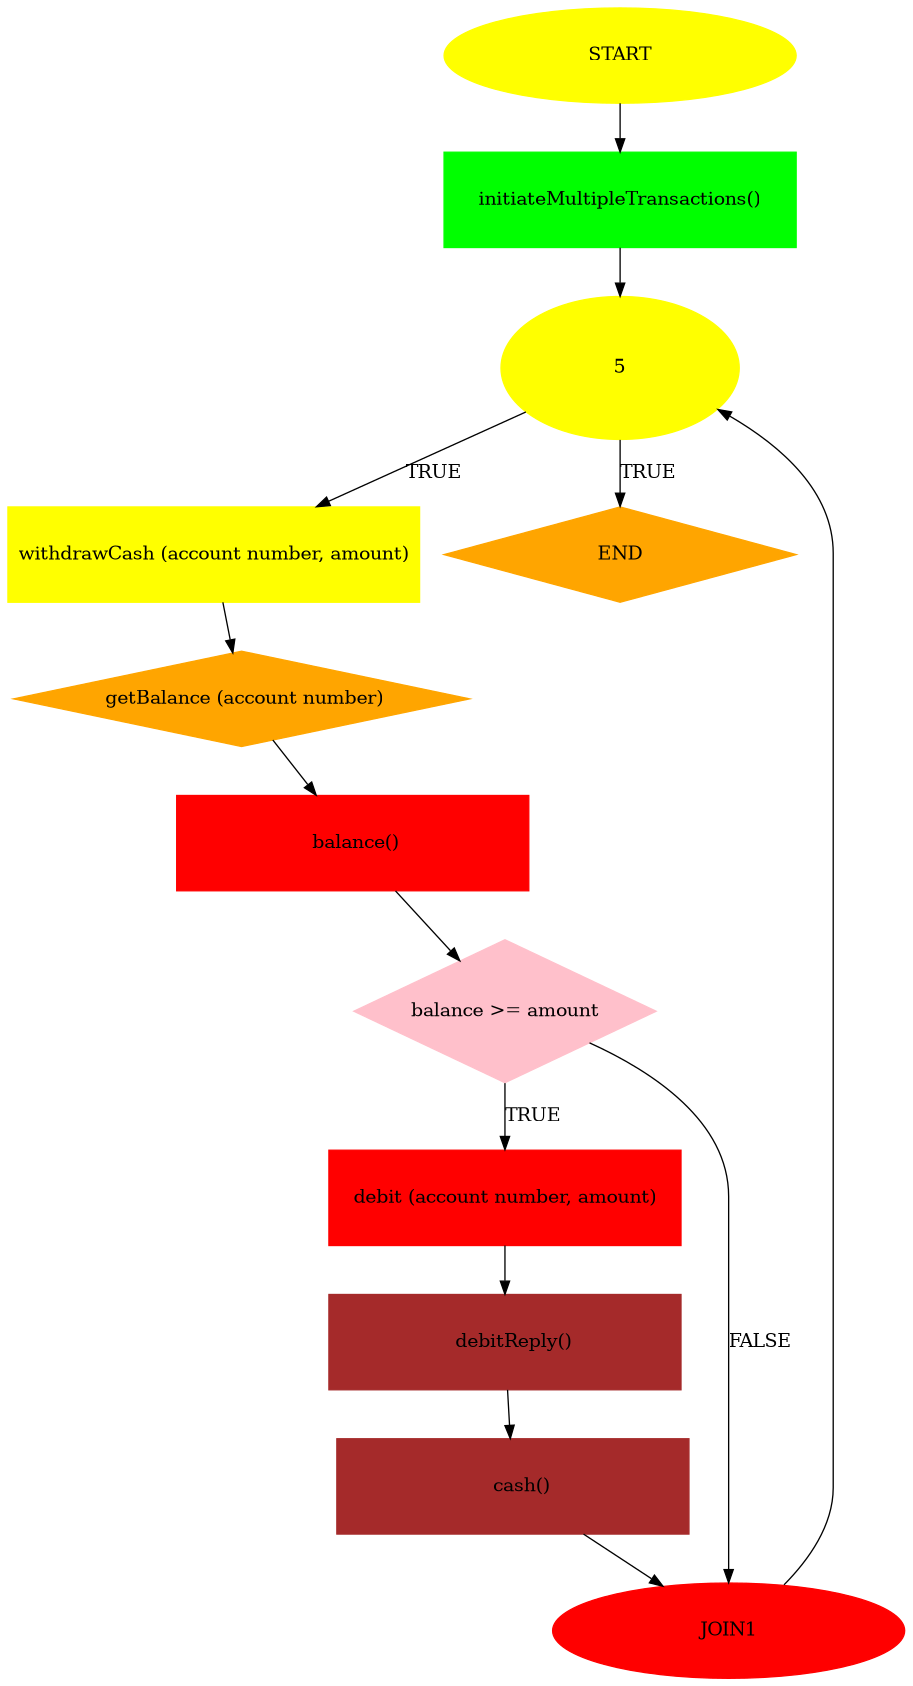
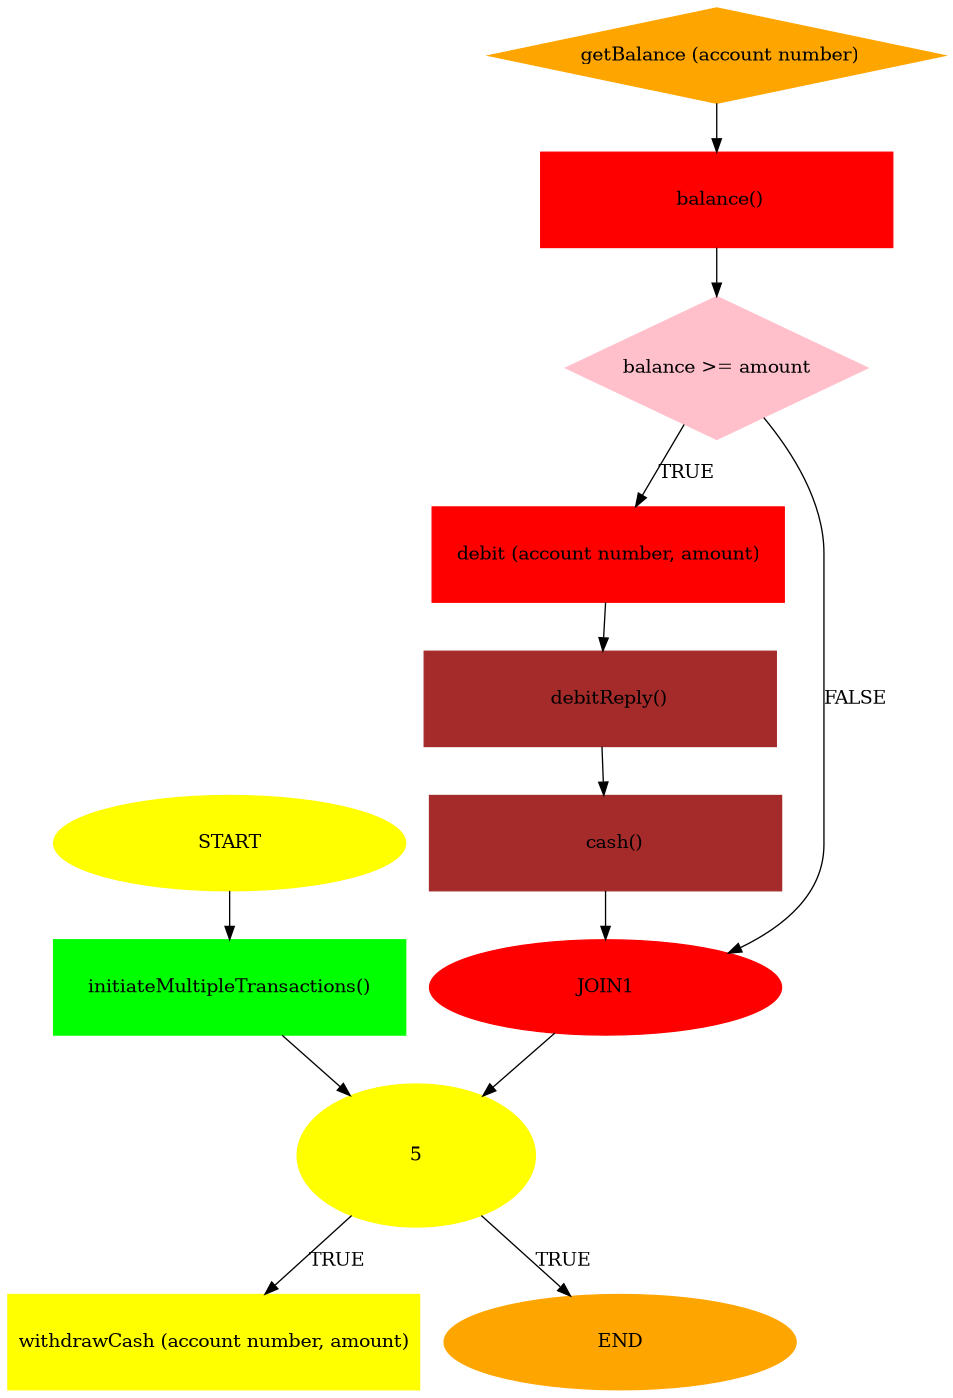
node "END": shape diamond -> ellipse
edge "withdrawCash (account number, amount)" -> "getBalance (account number)": removed
